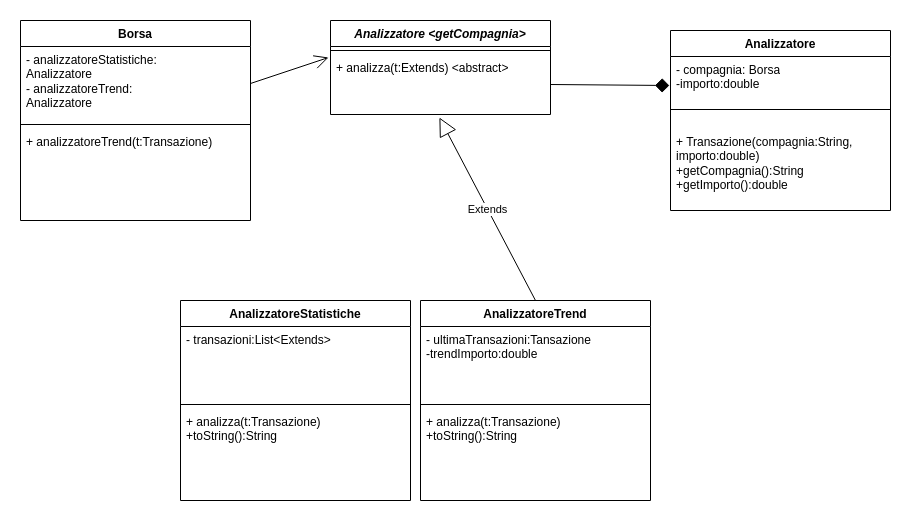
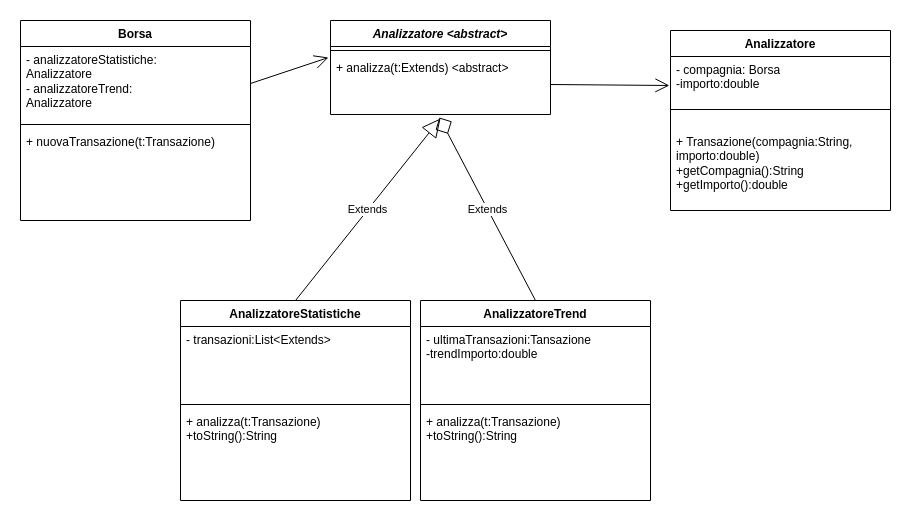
node "Analizzatore <getCompagnia>": label "Analizzatore <getCompagnia>" -> "Analizzatore <abstract>"
edge "+ analizza(t:Extends) <abstract>" -> "- compagnia: Borsa -importo:double": arrowhead diamond -> open
edge "AnalizzatoreTrend" -> "+ analizza(t:Extends) <abstract>": arrowhead block -> diamond
node "+ analizzatoreTrend(t:Transazione)": label "+ analizzatoreTrend(t:Transazione)" -> "+ nuovaTransazione(t:Transazione)"
edge "AnalizzatoreStatistiche" -> "+ analizza(t:Extends) <abstract>": added, label "Extends"
